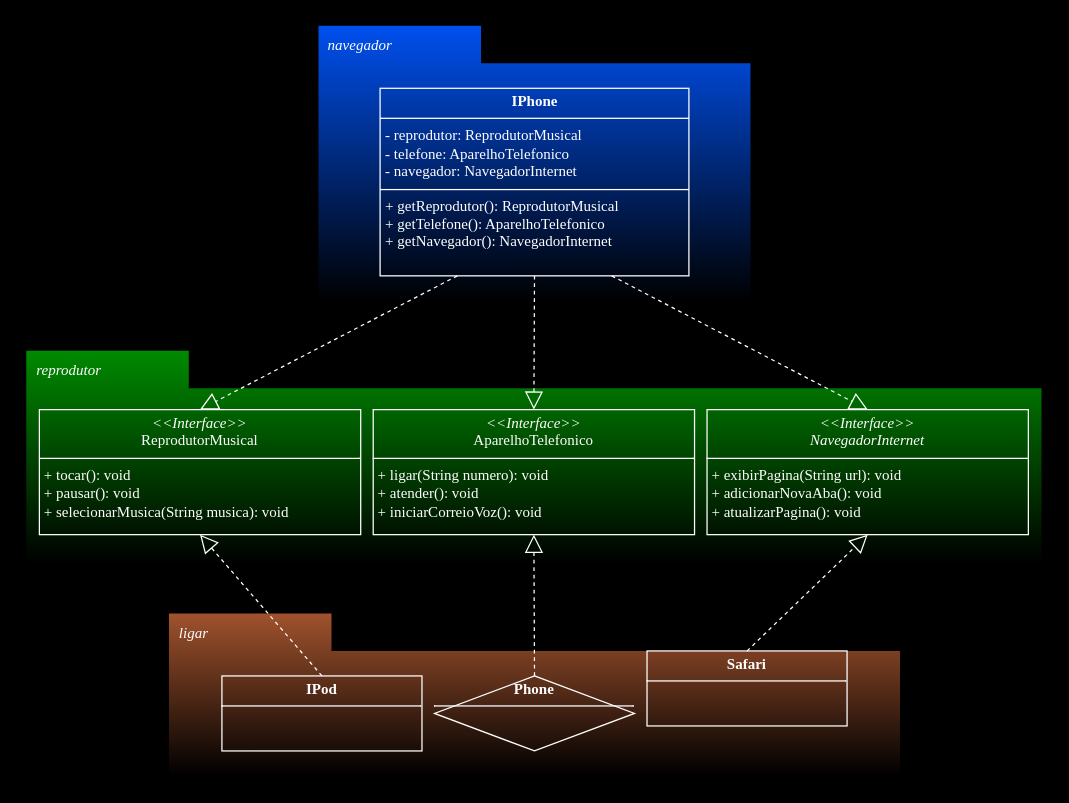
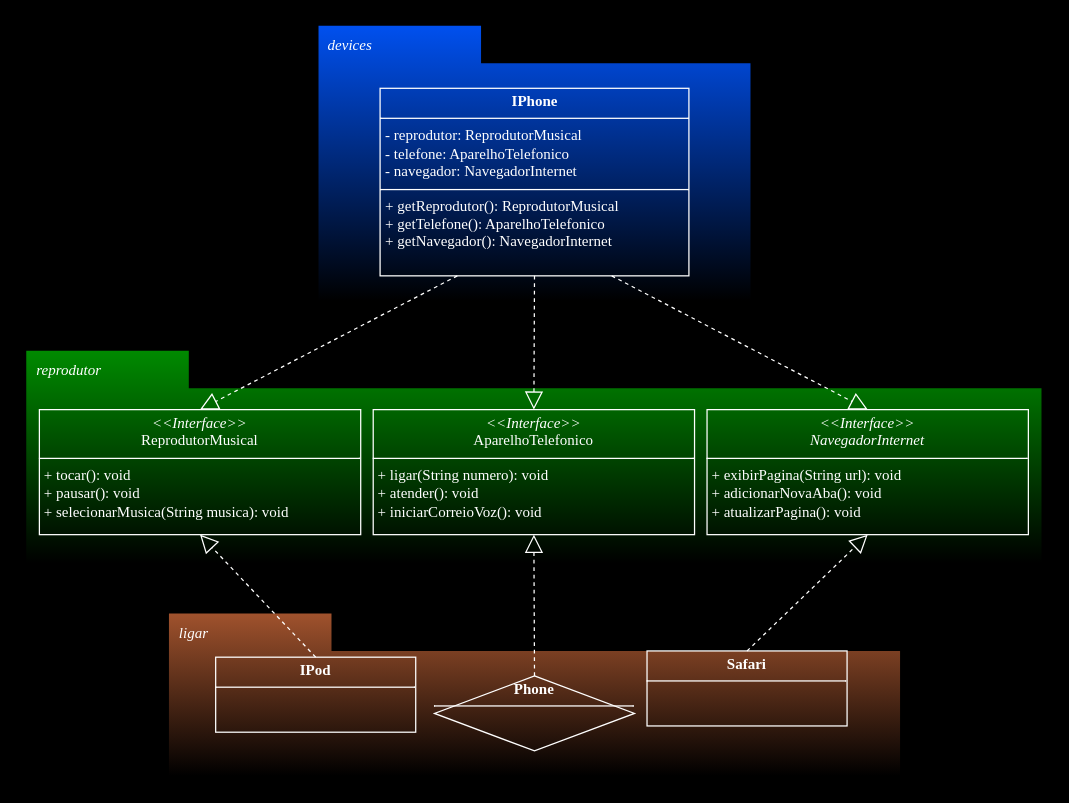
node "navegador": label "navegador" -> "devices"
node "IPod": moved (322, 713) -> (316, 694)
